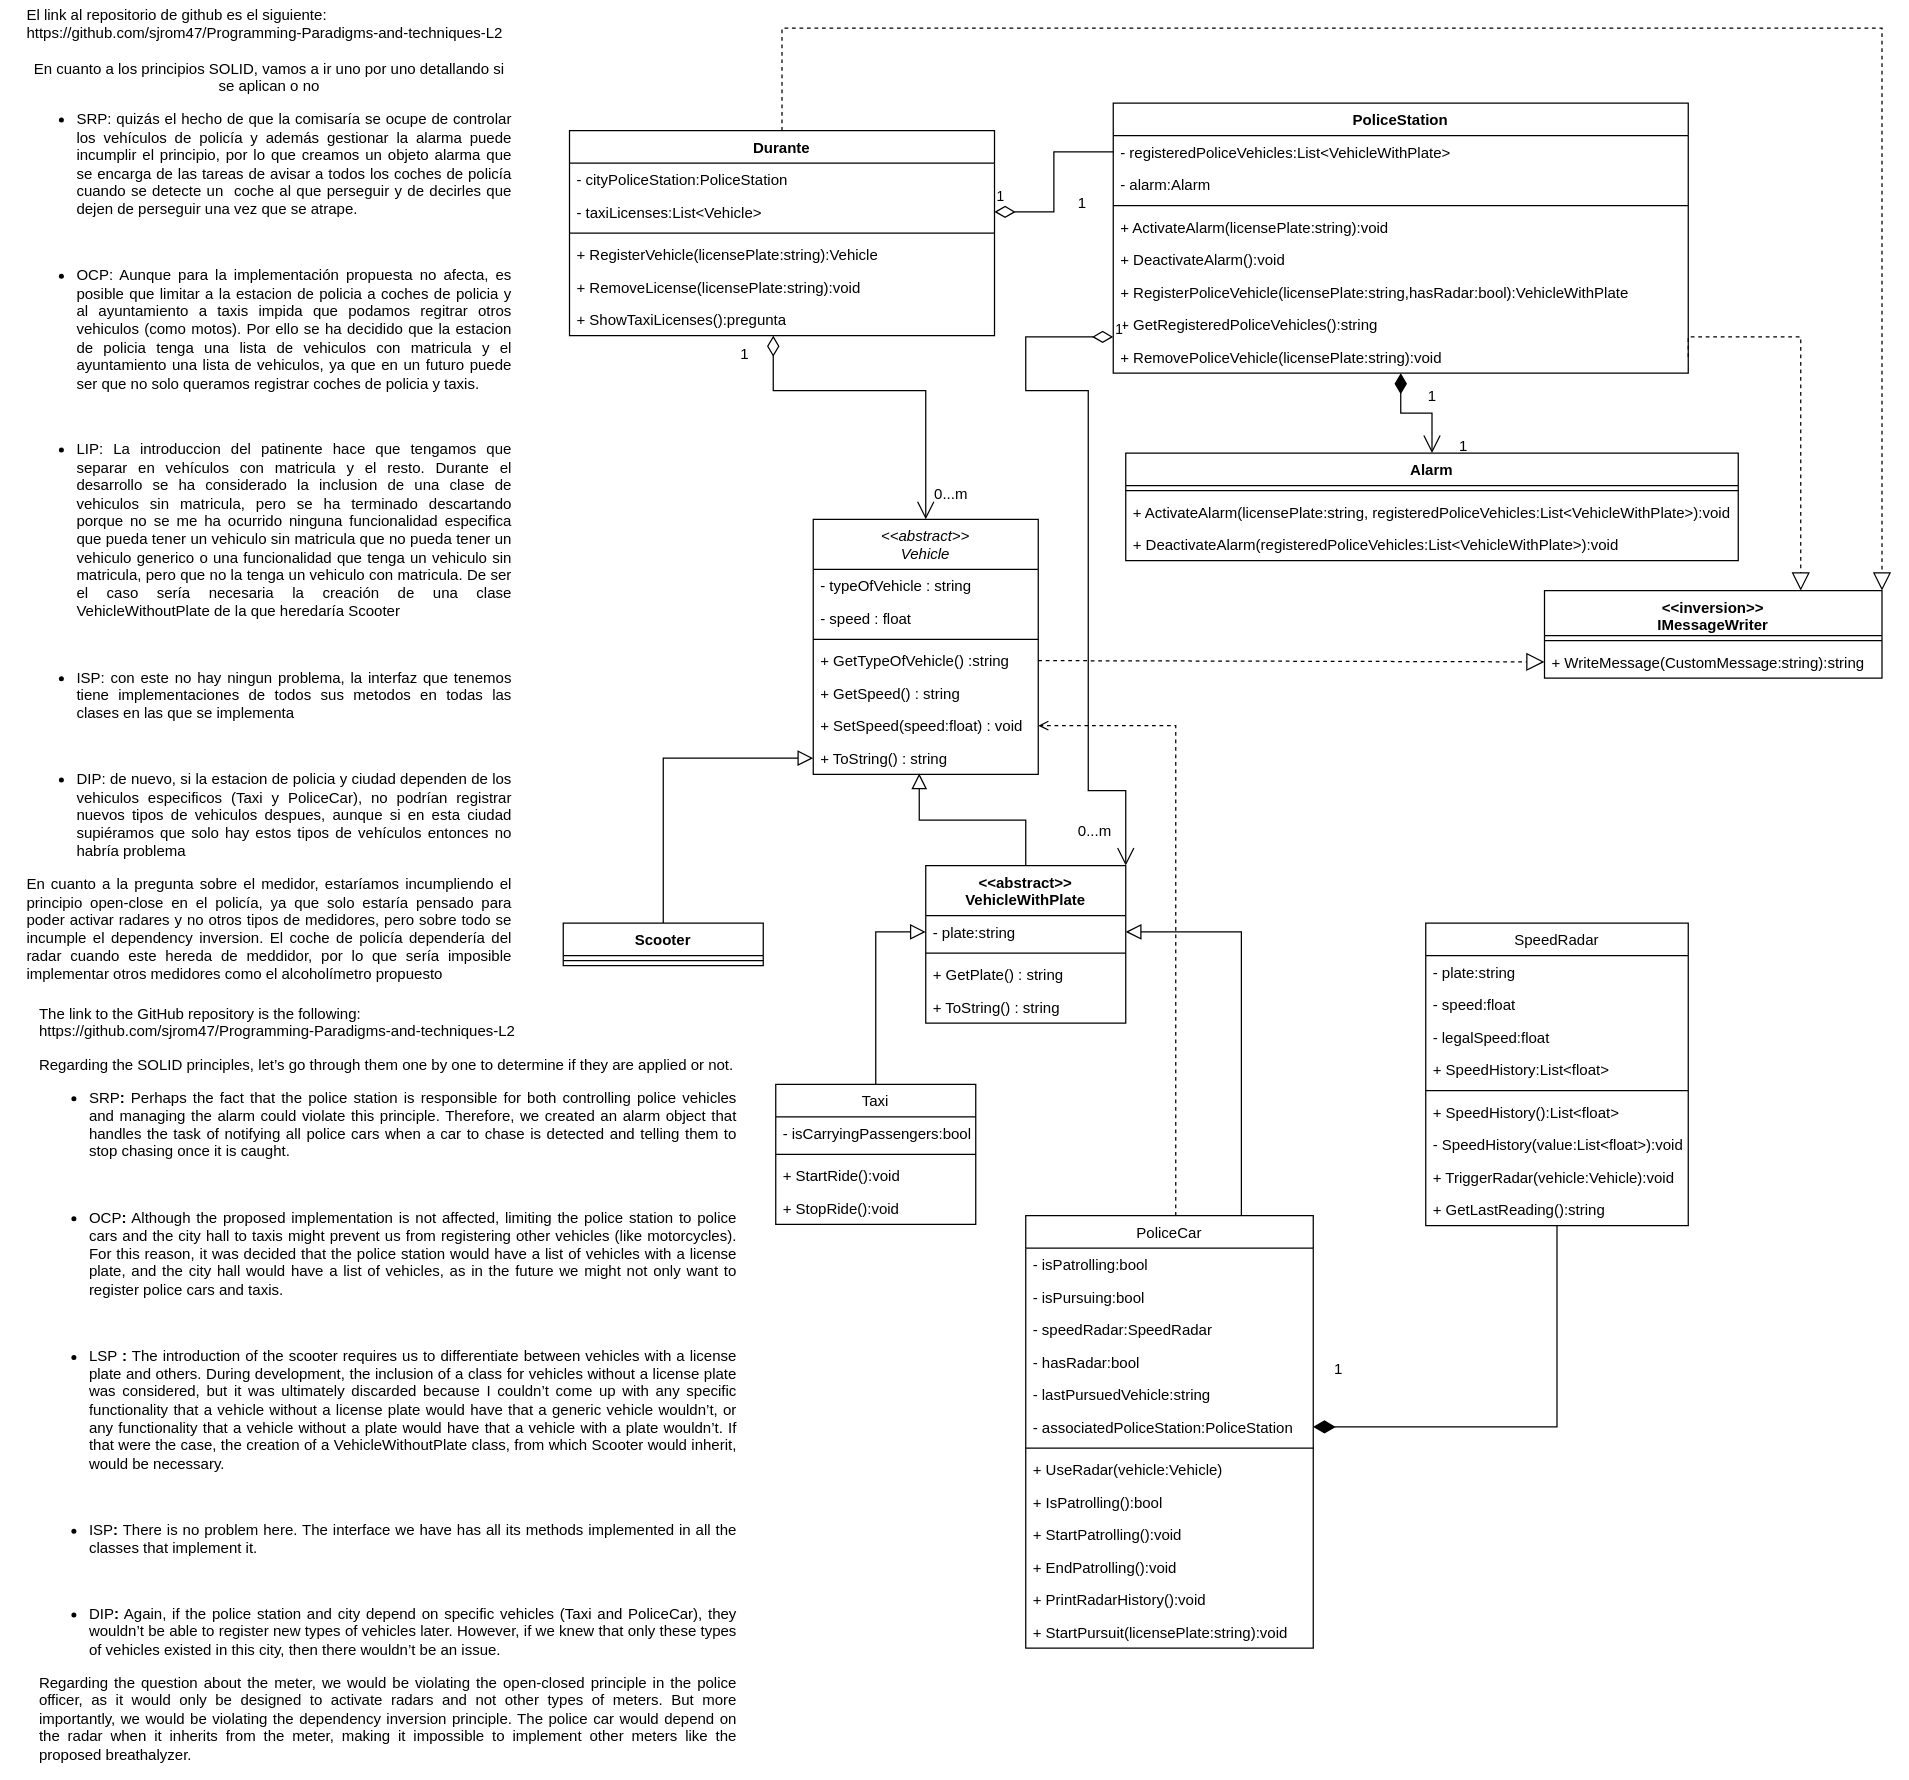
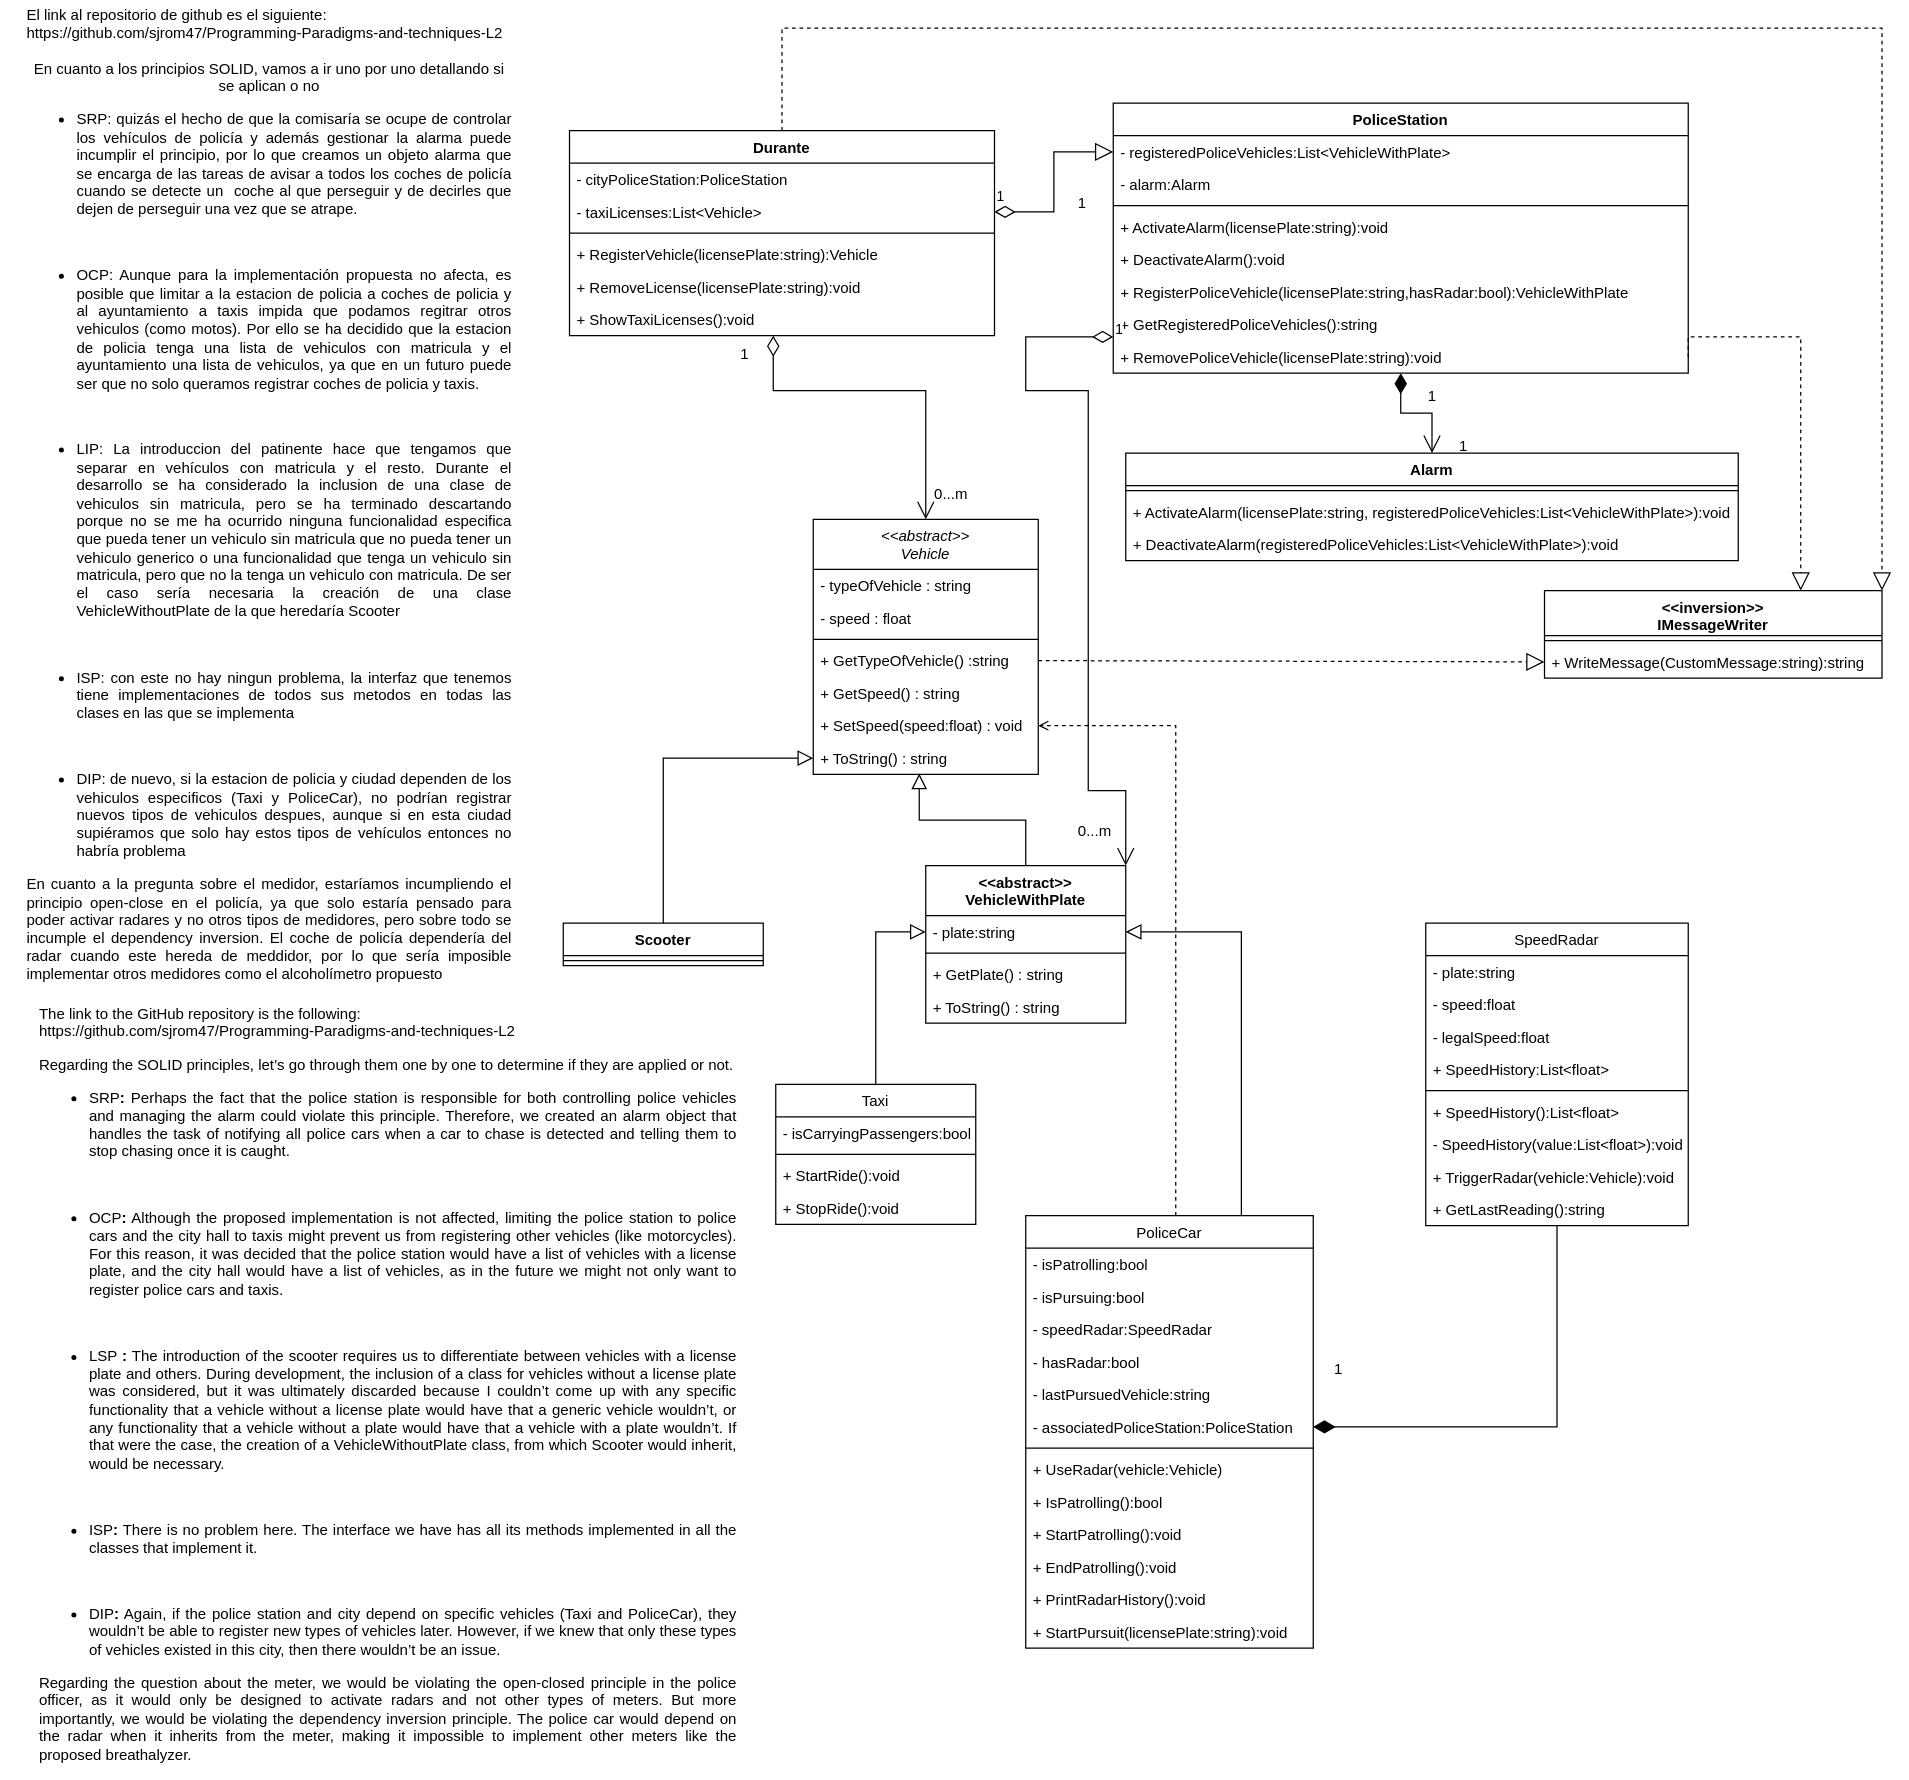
edge "- registeredPoliceVehicles:List<VehicleWithPlate>" -> "- taxiLicenses:List<Vehicle>": arrowhead none -> block
node "+ ShowTaxiLicenses():pregunta": label "+ ShowTaxiLicenses():pregunta" -> "+ ShowTaxiLicenses():void"
